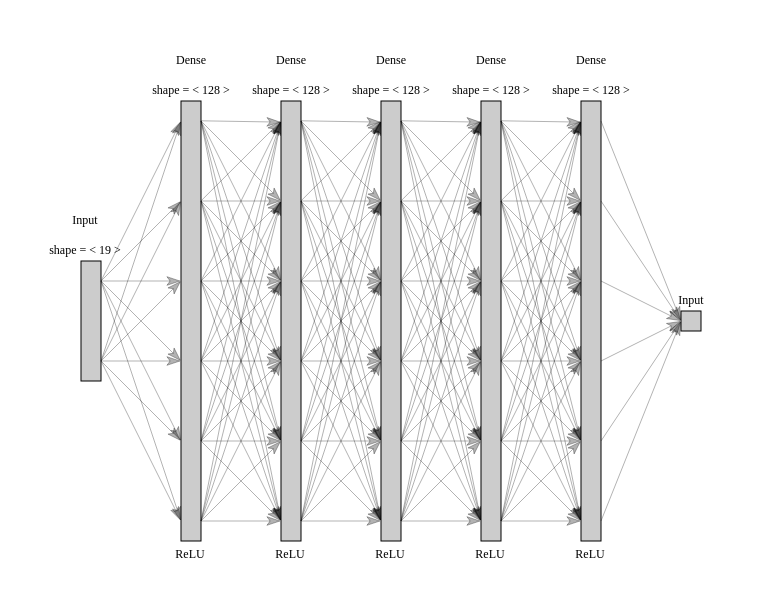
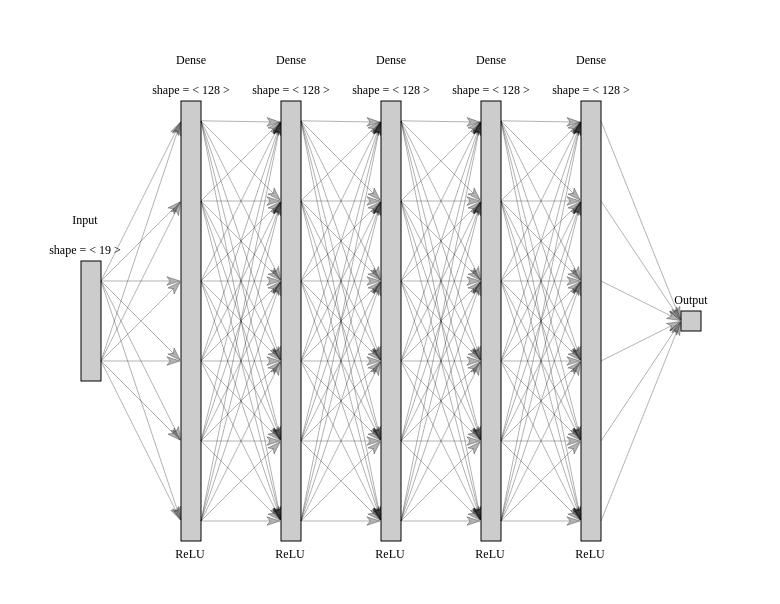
node "Input": label "Input" -> "Output"
